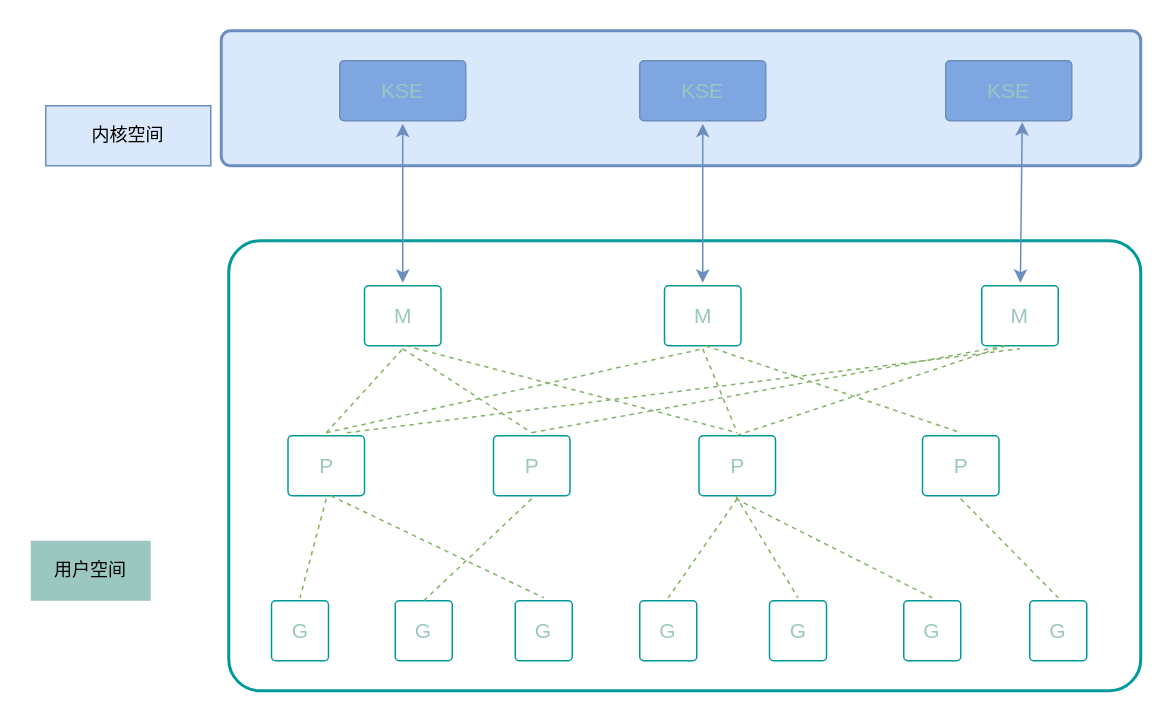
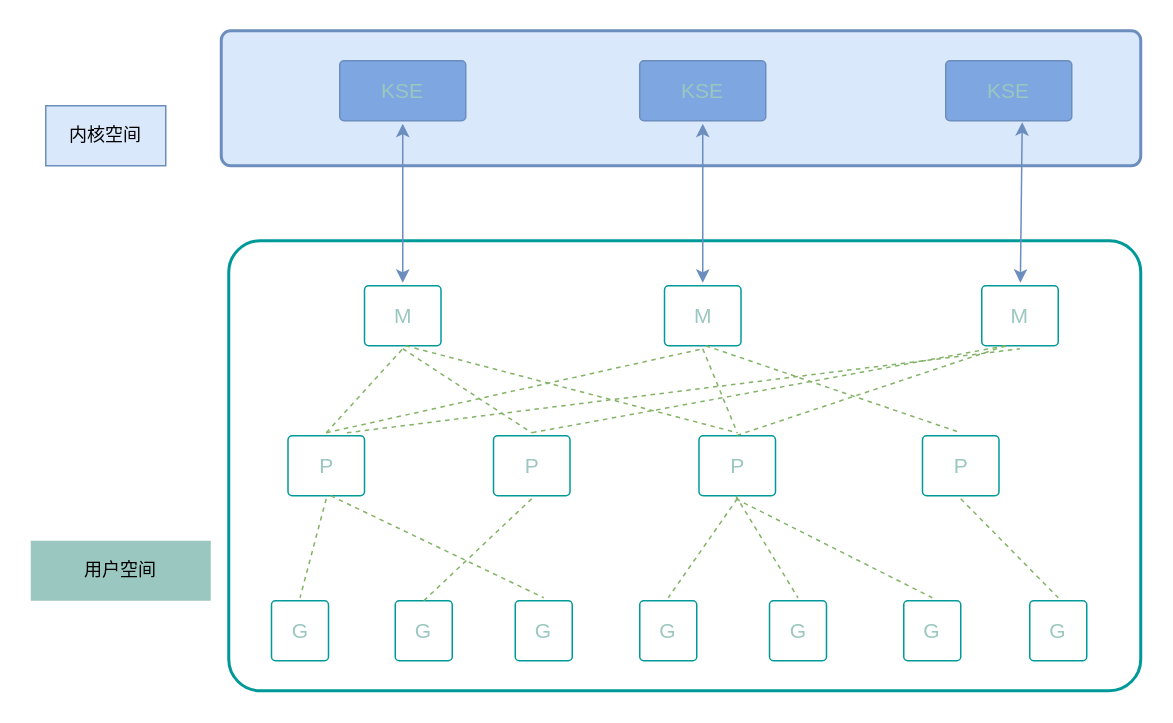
node "内核空间": size 165x60 -> 120x60
node "用户空间": size 120x60 -> 180x60
